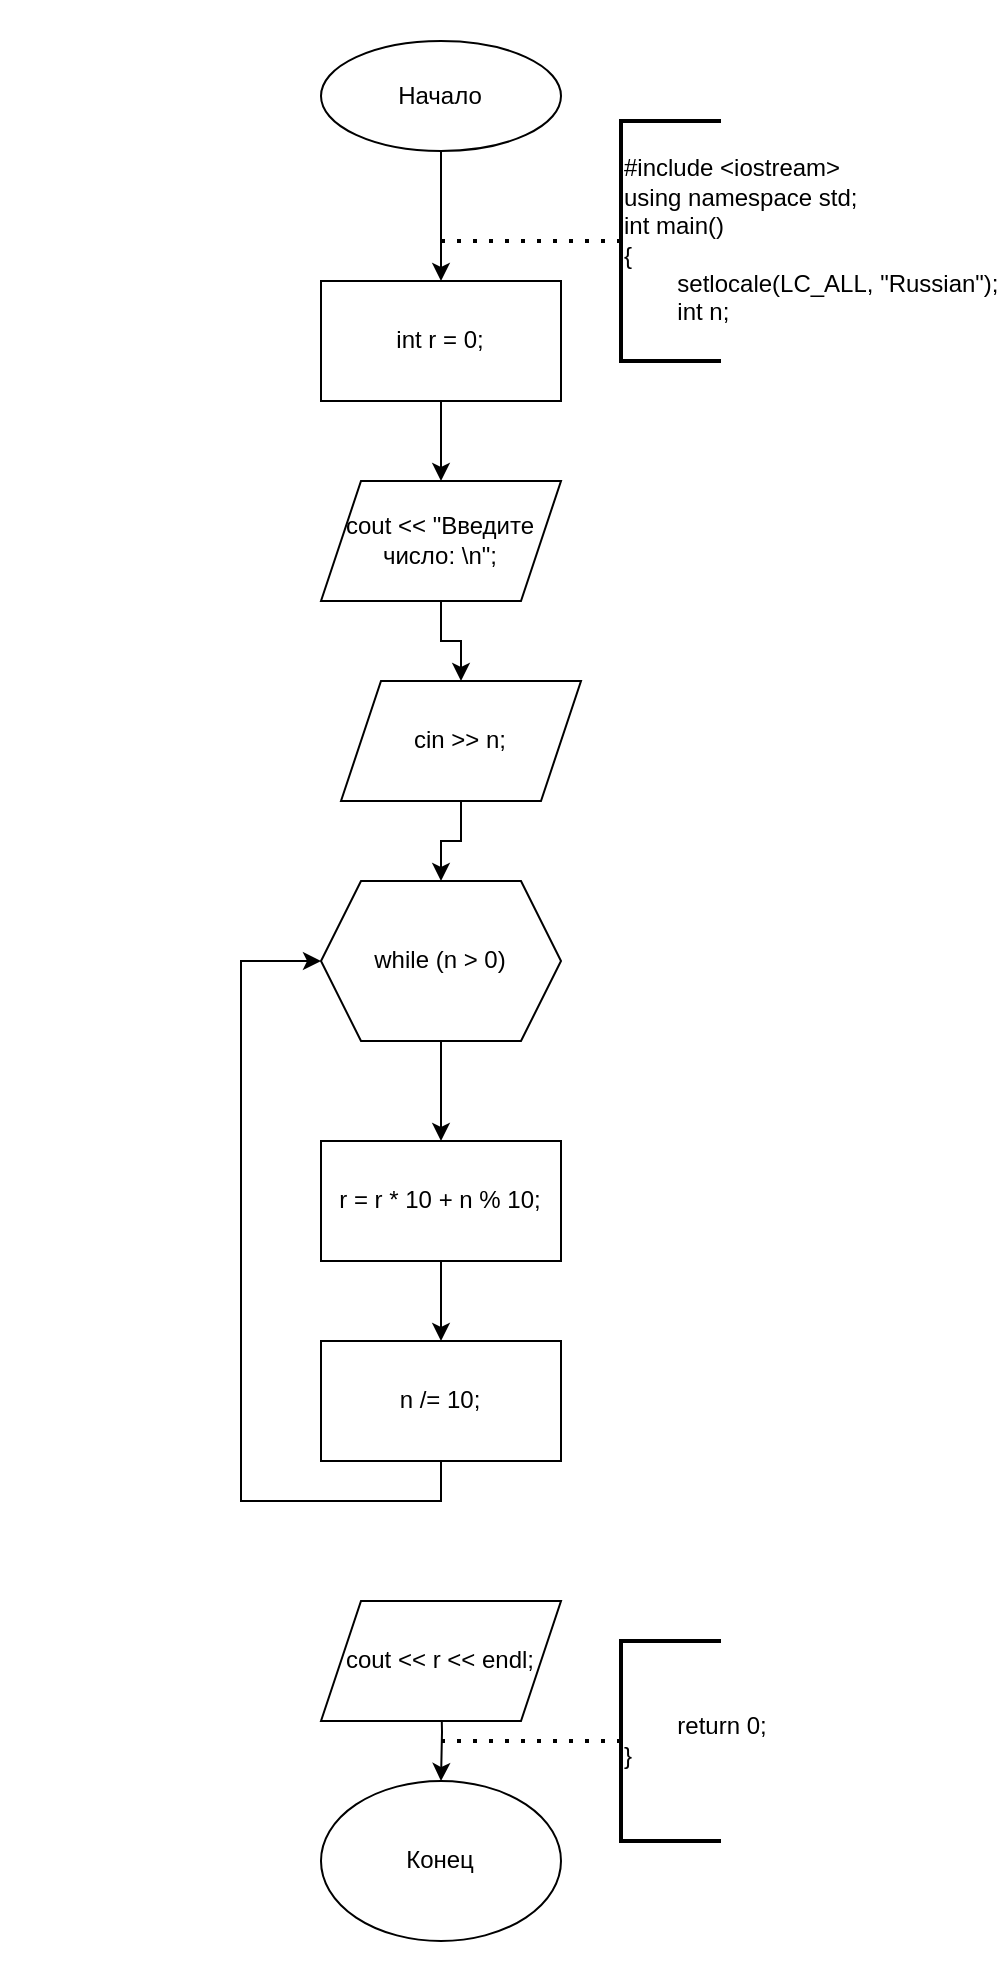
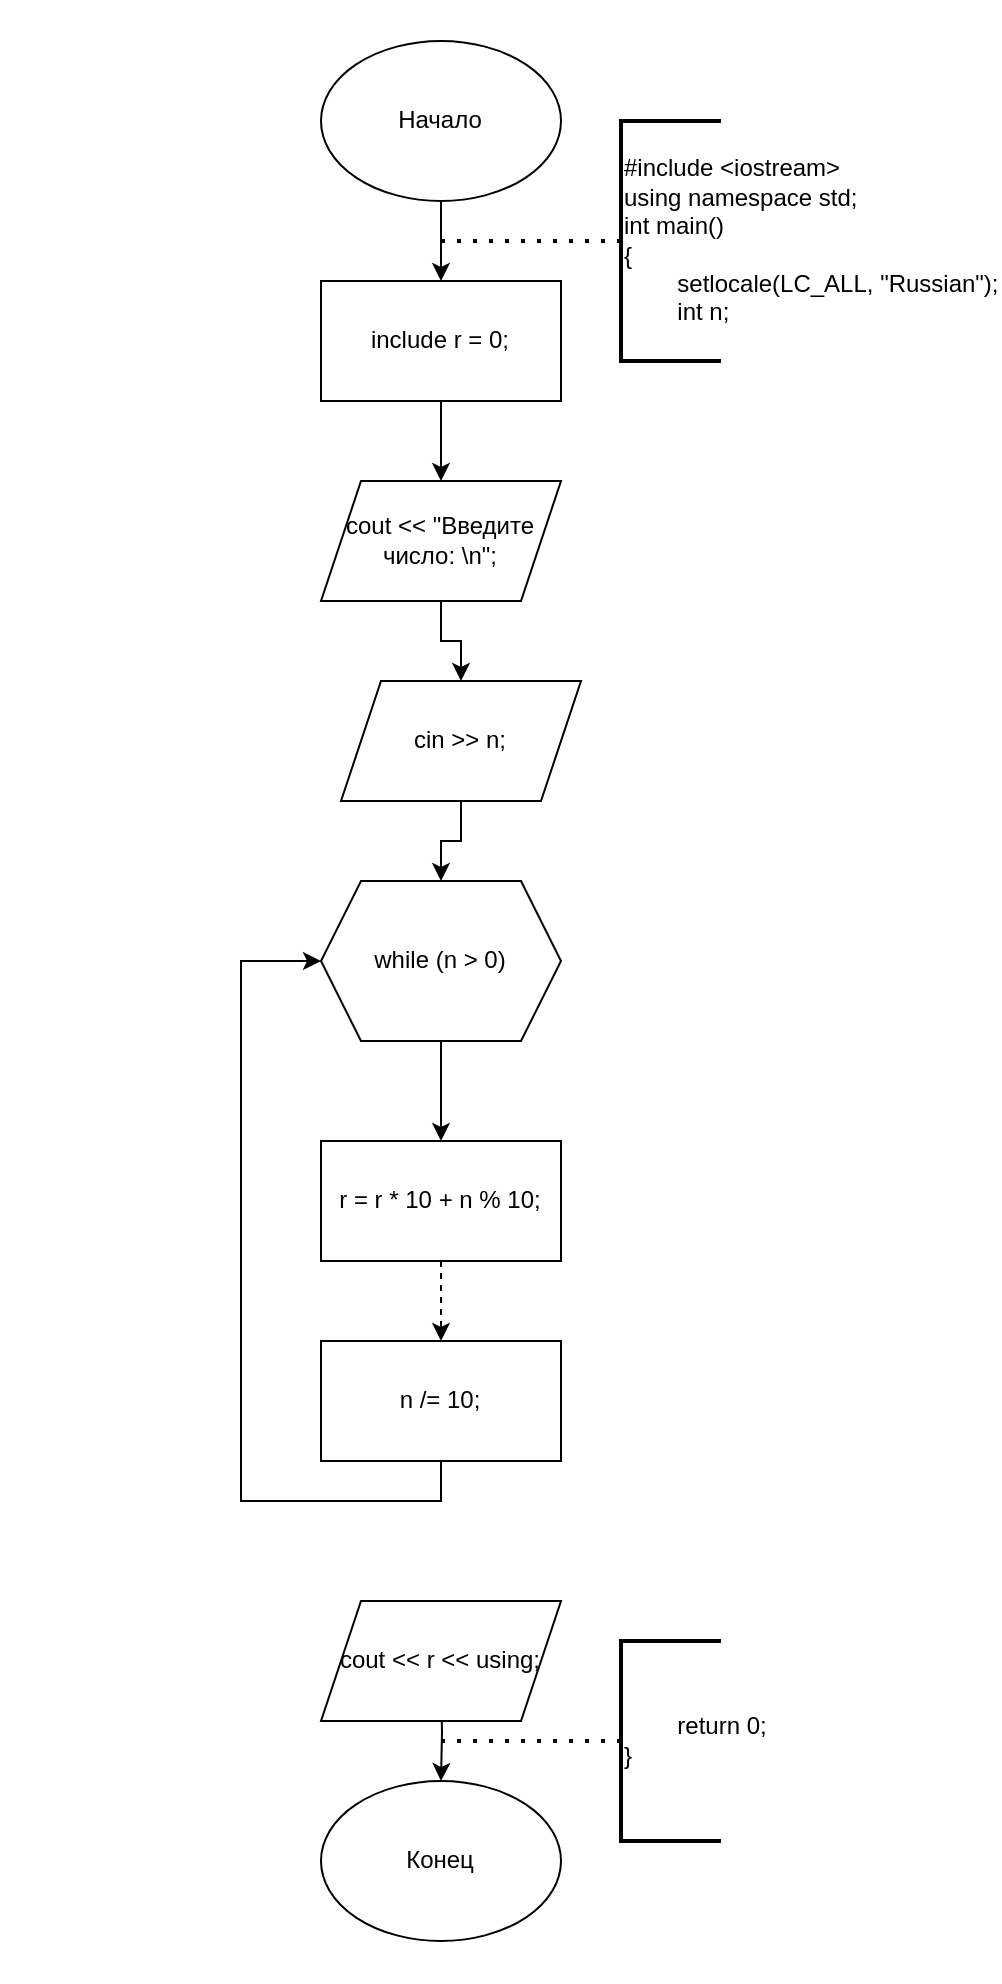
node "Начало": size 240x110 -> 240x160
node "int r = 0;": label "int r = 0;" -> "include r = 0;"
edge "r = r * 10 + n % 10;" -> "n /= 10;": style solid -> dashed
node "cout << r << endl;": label "cout << r << endl;" -> "cout << r << using;"
